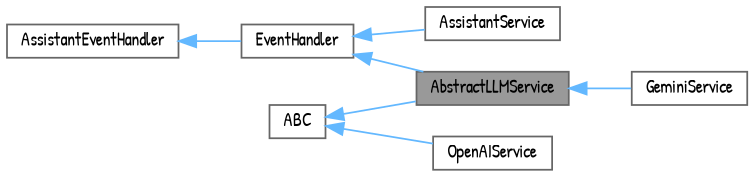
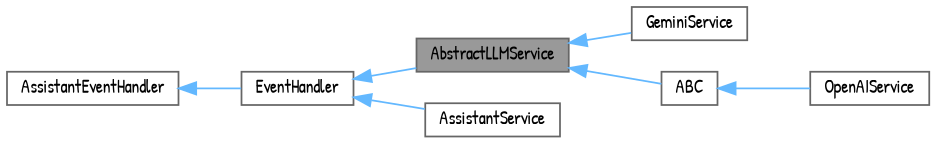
edge "AbstractLLMService" -> "ABC": reversed
